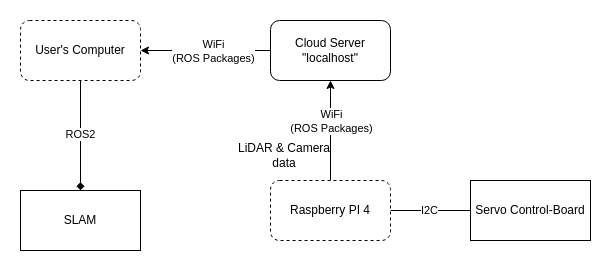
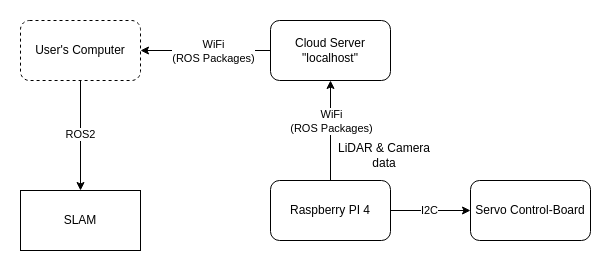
node "LiDAR & Camera data": moved (285, 156) -> (385, 156)
edge "User's Computer" -> "SLAM": arrowhead diamond -> classic
node "Raspberry PI 4": style dashed -> solid
edge "Raspberry PI 4" -- "Servo Control-Board": arrowhead none -> classic
node "Servo Control-Board": shape rectangle -> rounded rectangle
